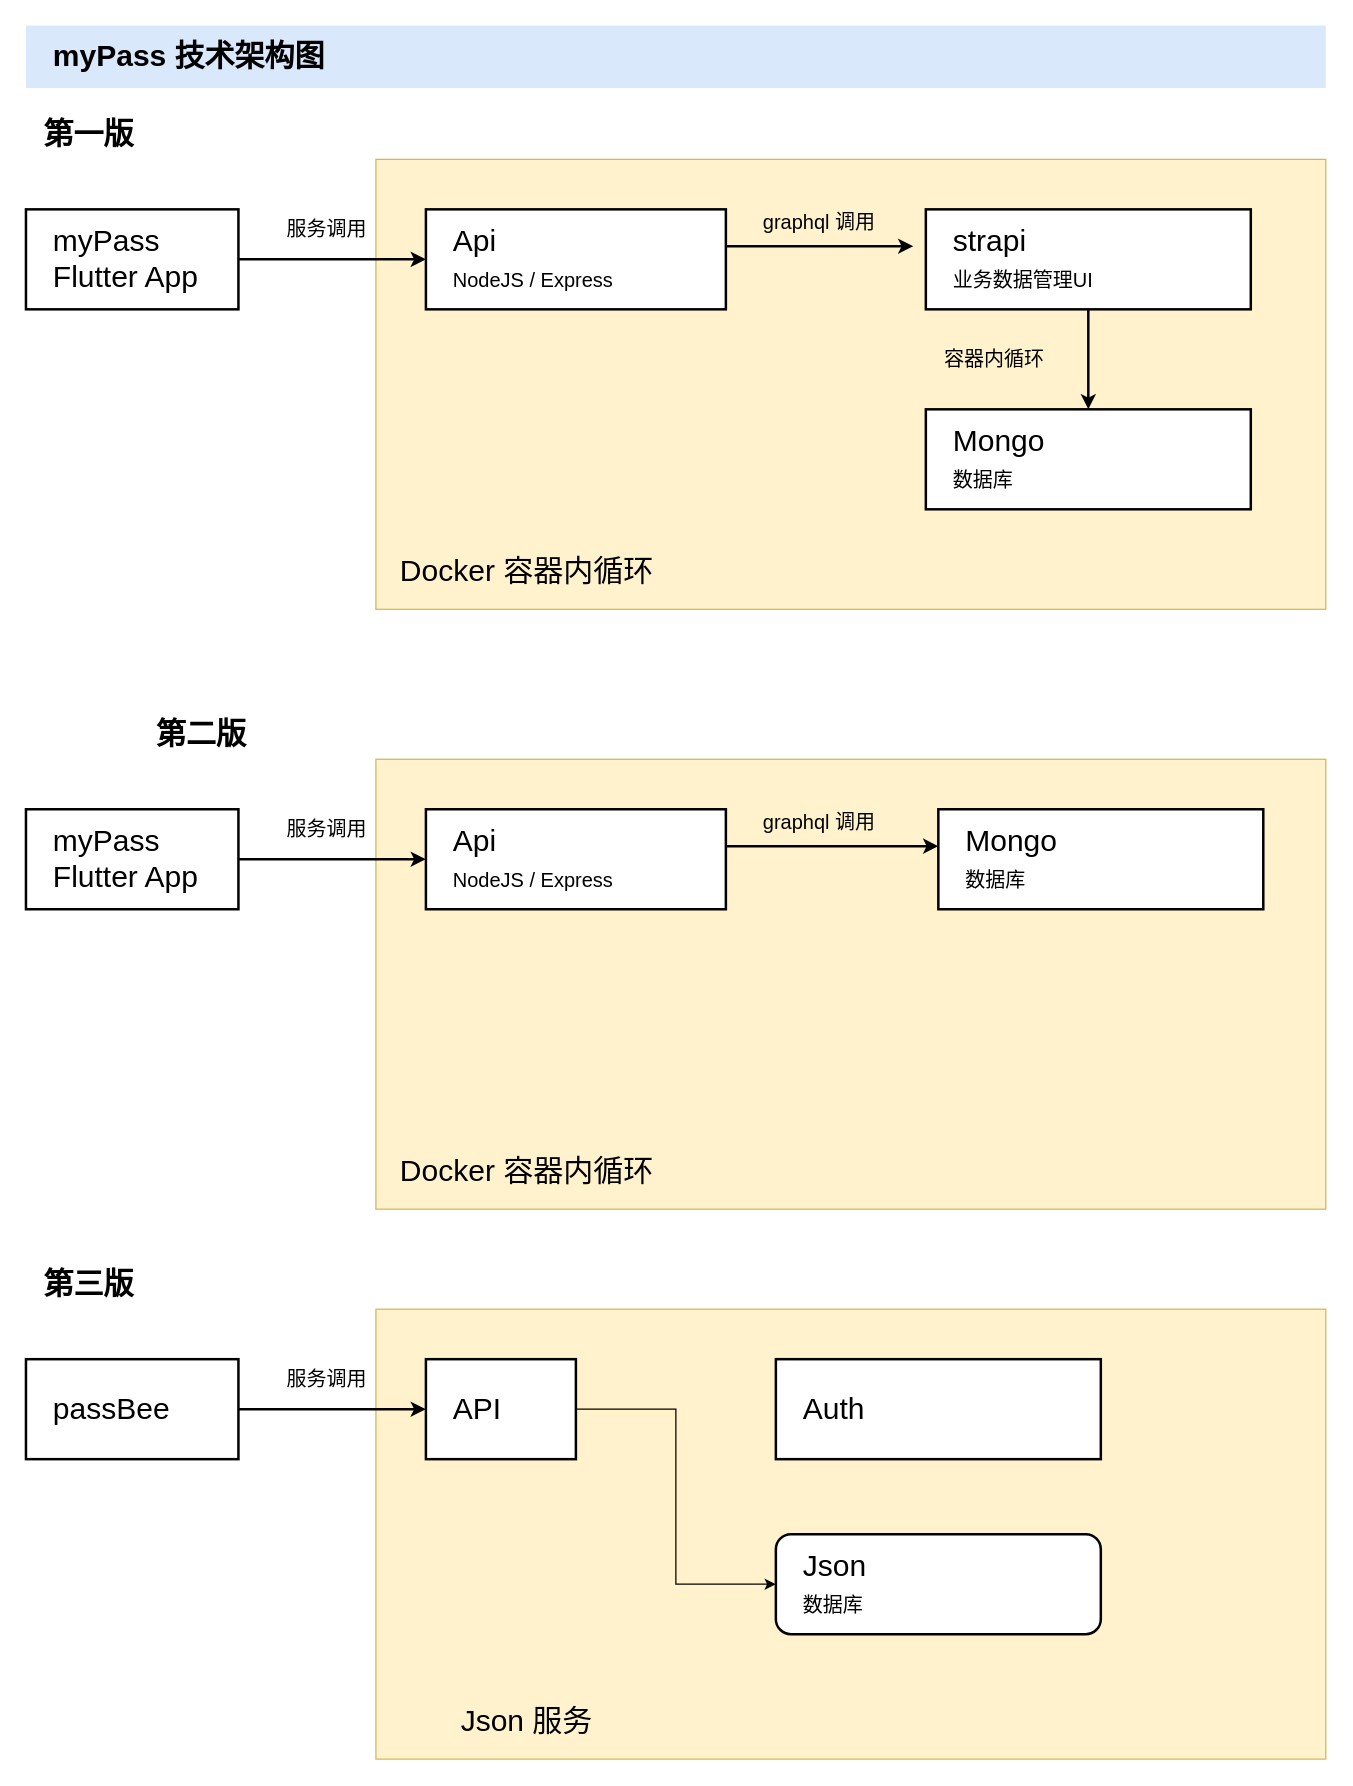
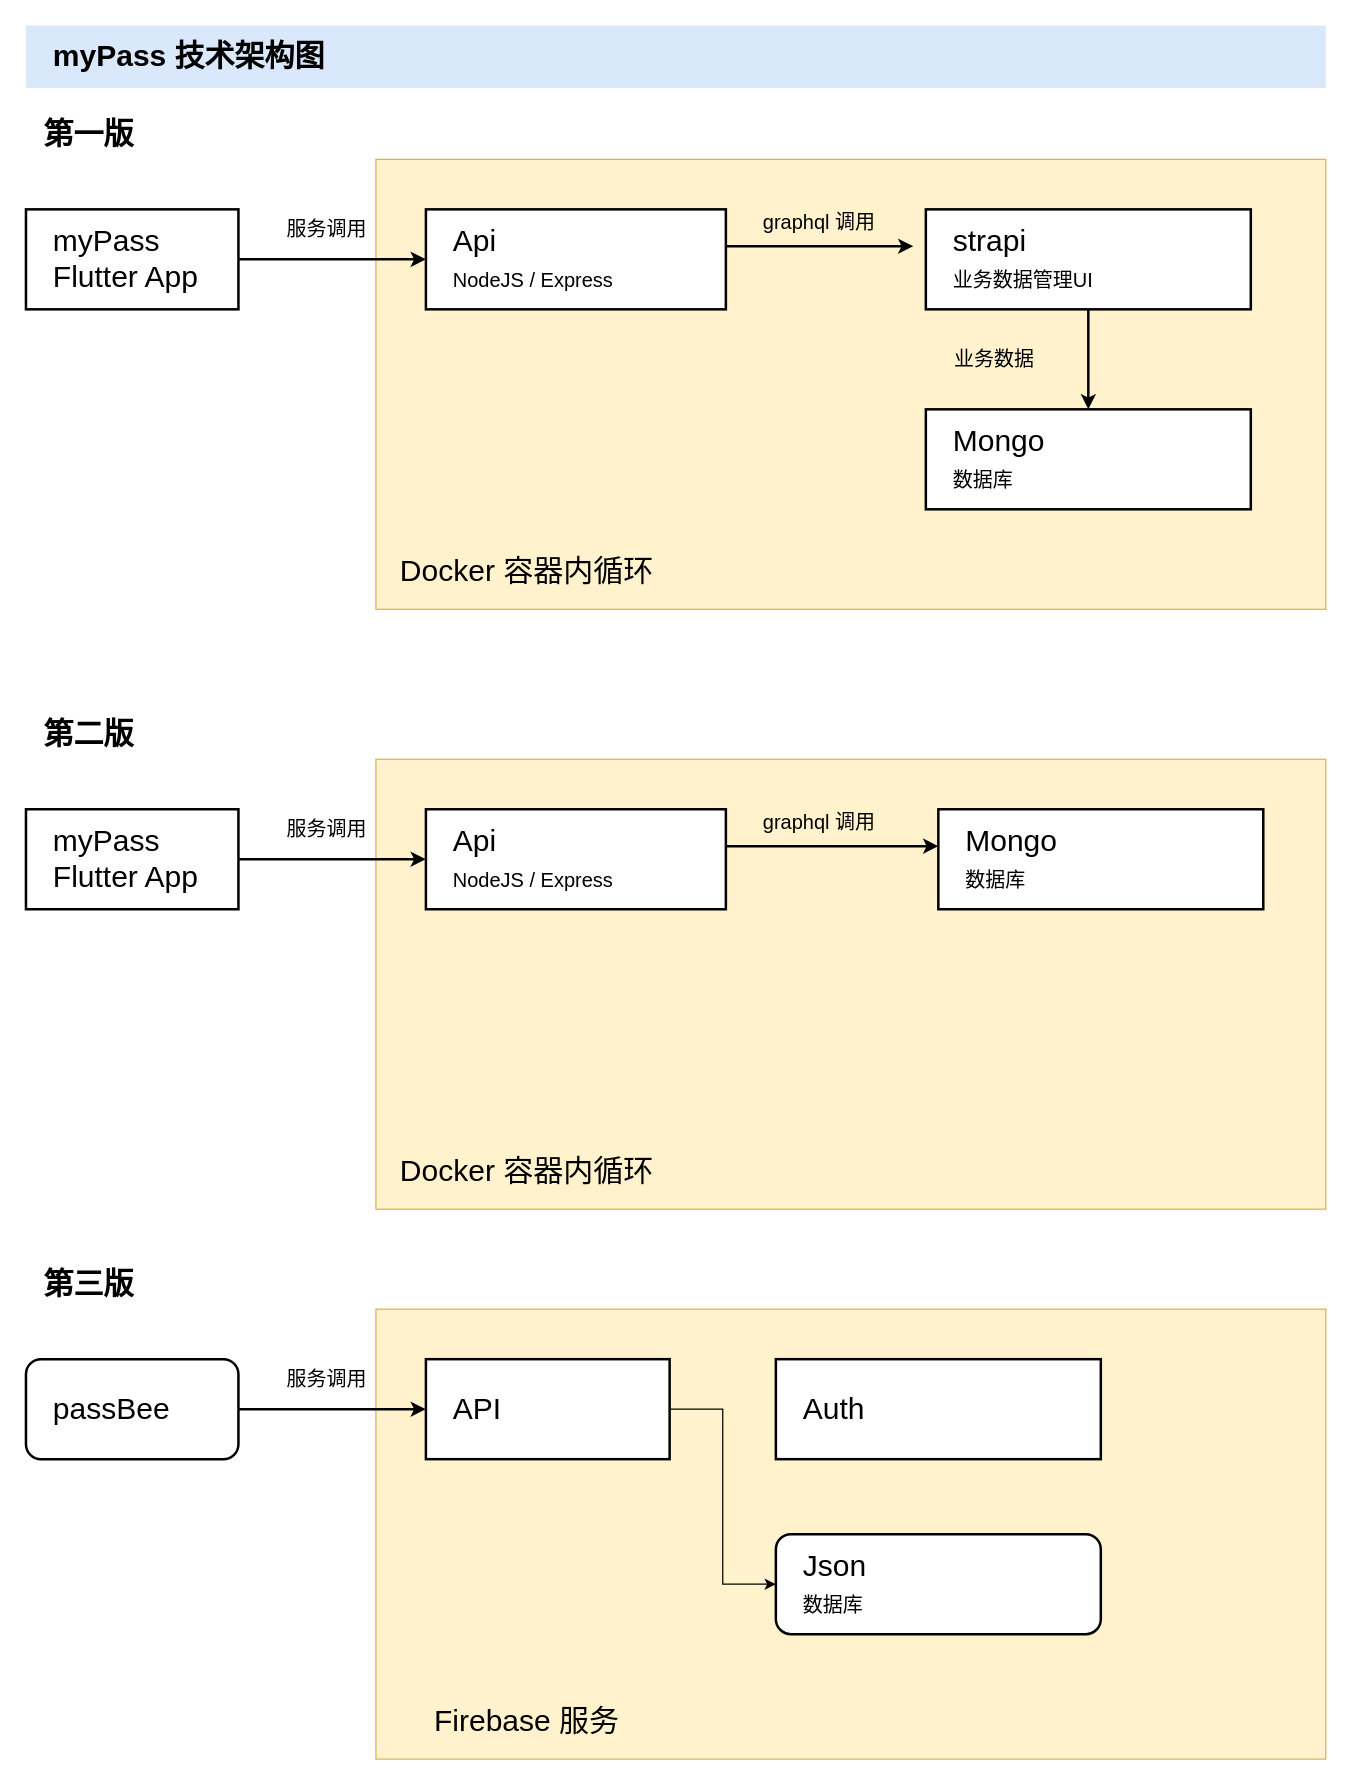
node "容器内循环": label "容器内循环" -> "业务数据"
node "第二版": moved (201, 734) -> (88, 734)
node "passBee": shape rectangle -> rounded rectangle
node "API": size 150x100 -> 244x100
node "Json 服务": label "Json 服务" -> "Firebase 服务"
